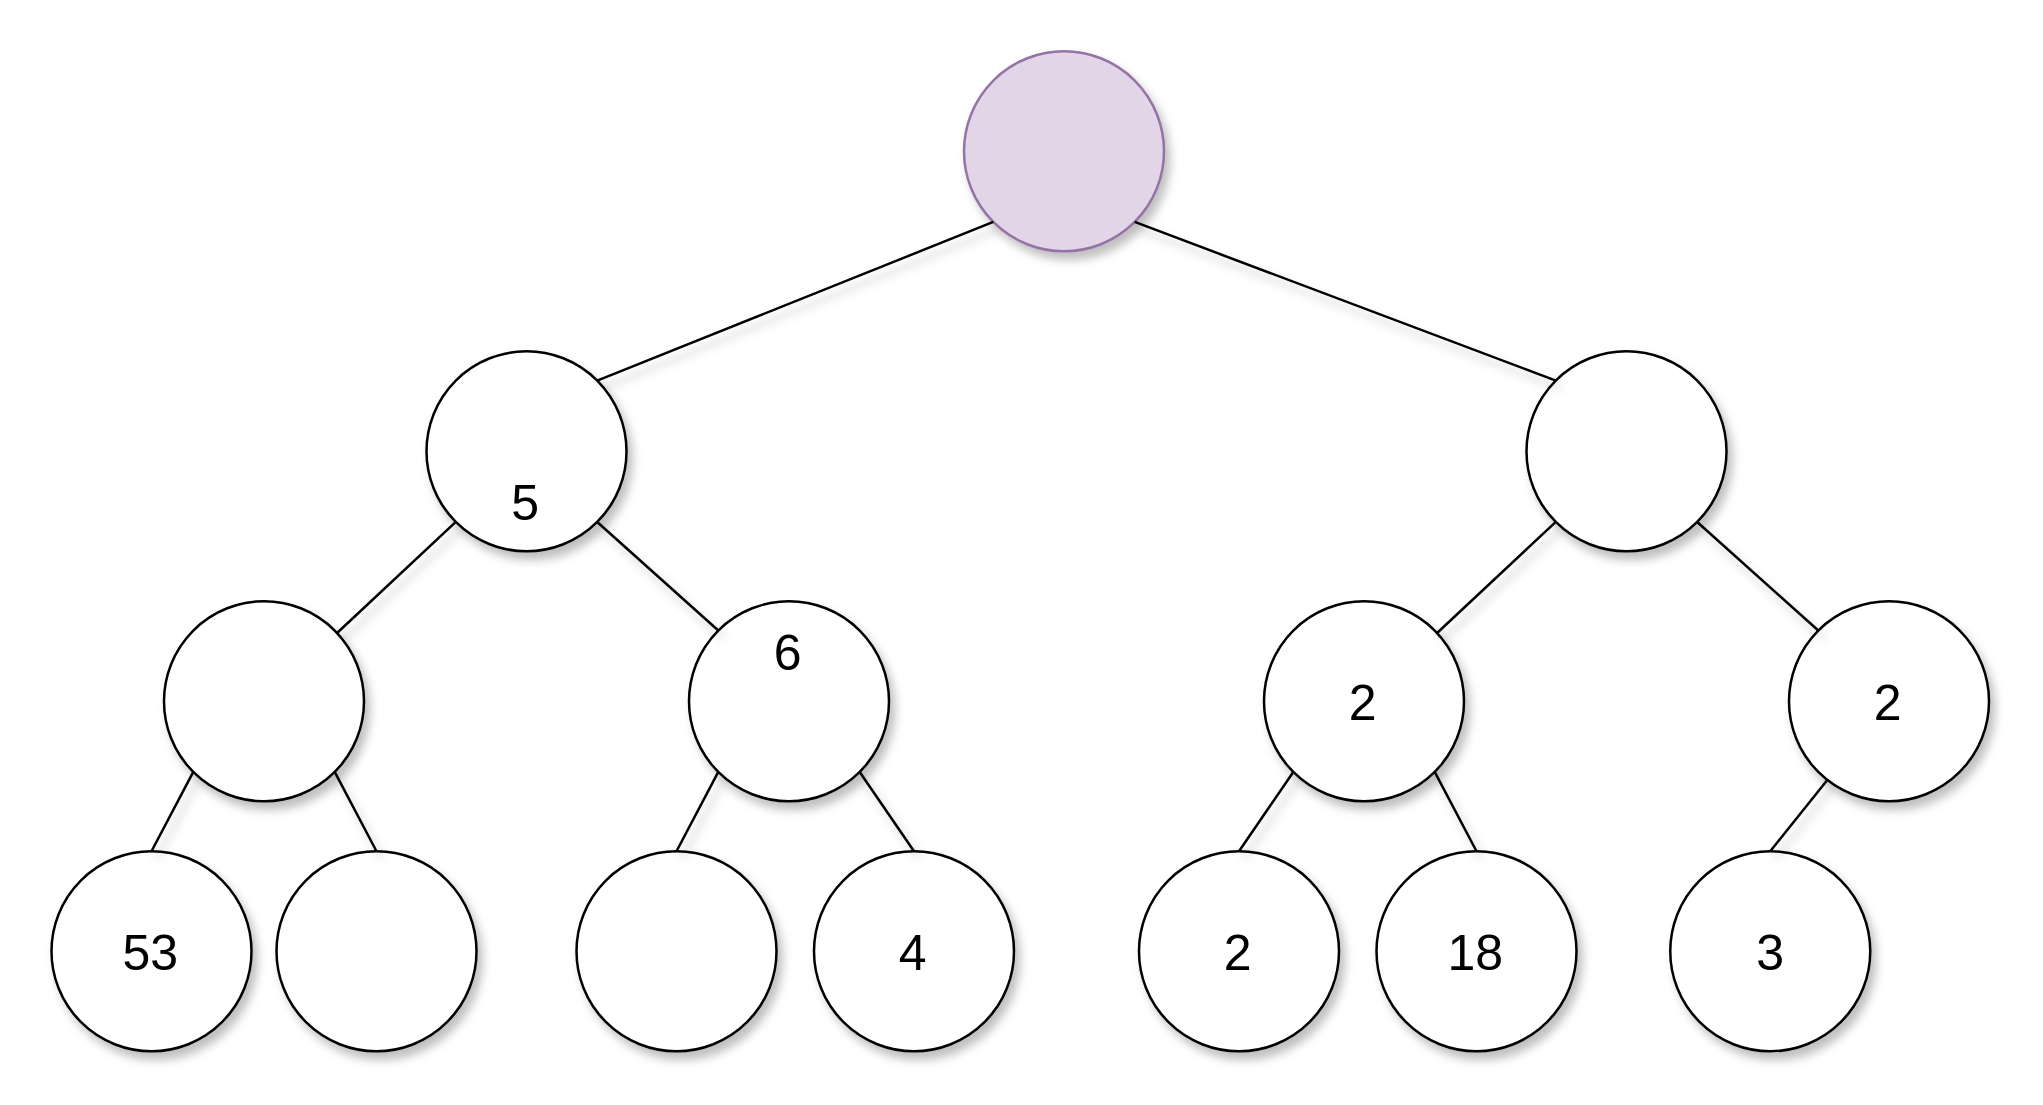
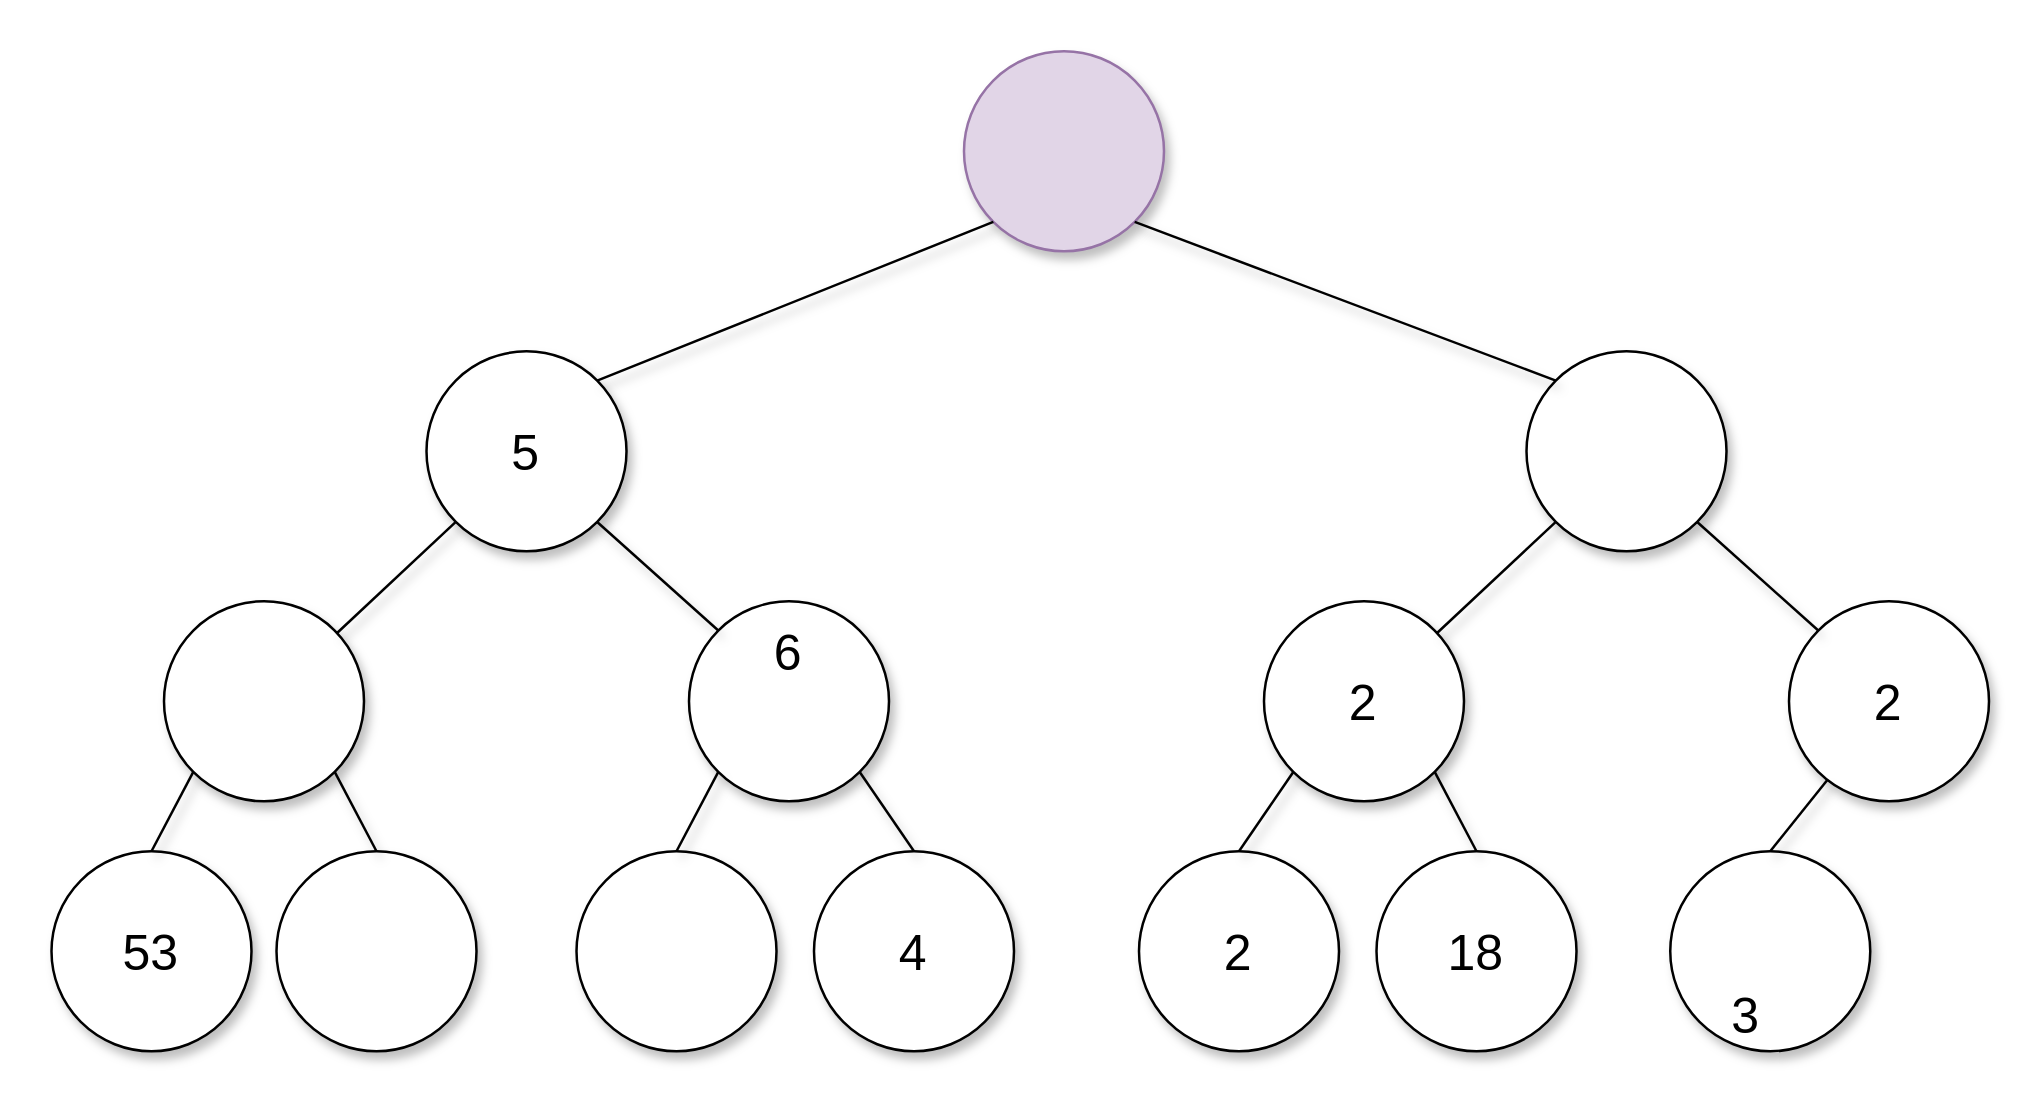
node "5": moved (526, 501) -> (526, 451)
node "3": moved (1770, 951) -> (1745, 1014)
